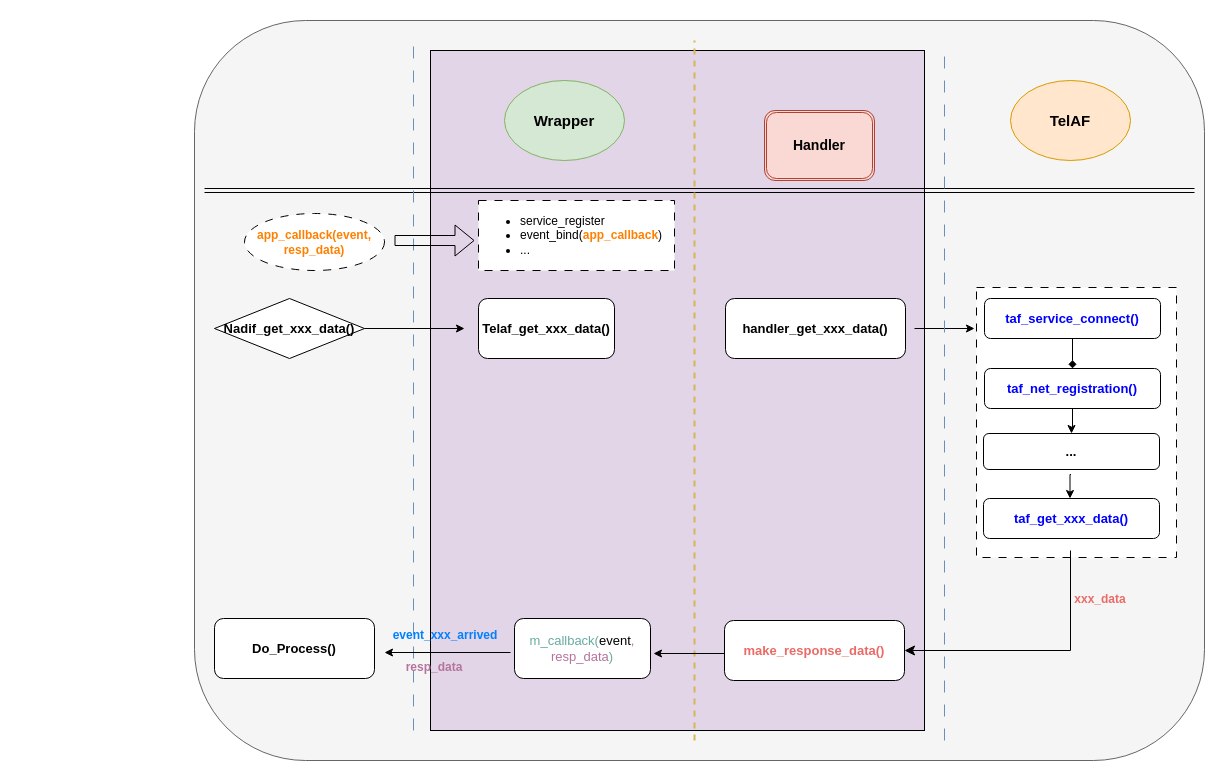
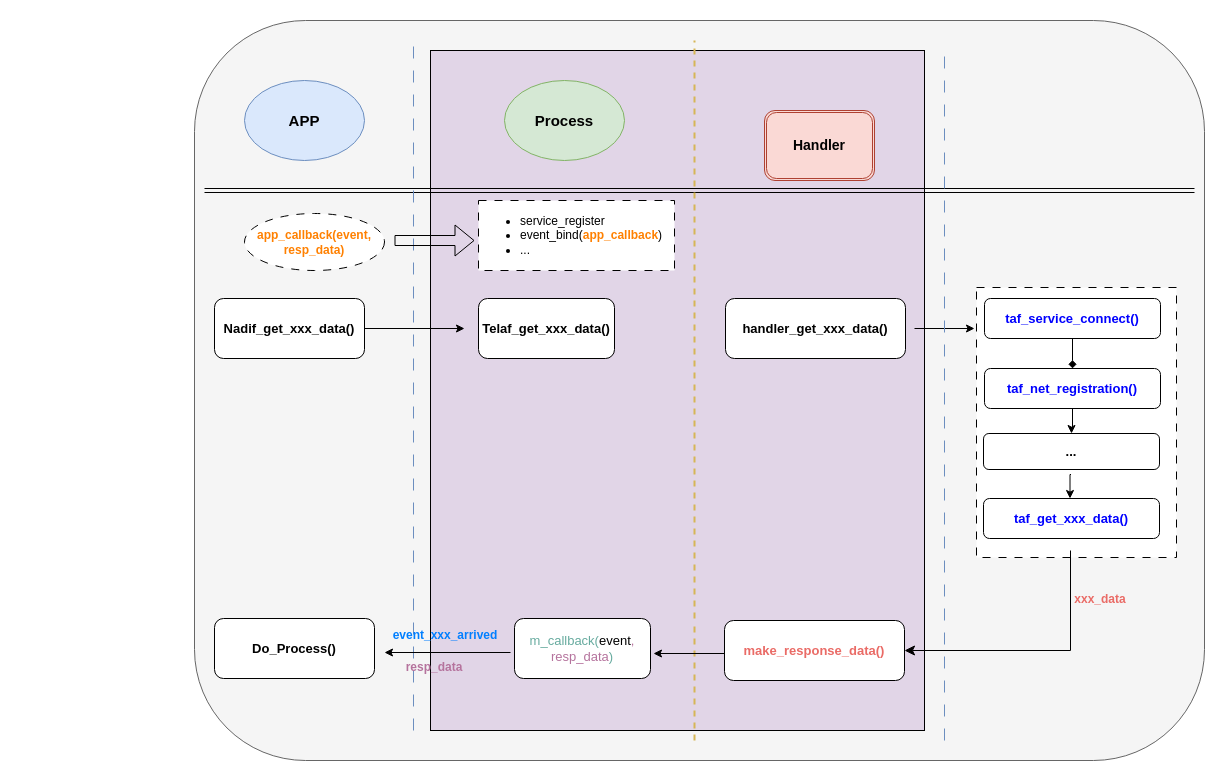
node "APP": added
node "Wrapper": label "Wrapper" -> "Process"
node "TelAF": removed
node "Nadif_get_xxx_data()": shape diamond -> rounded rectangle
